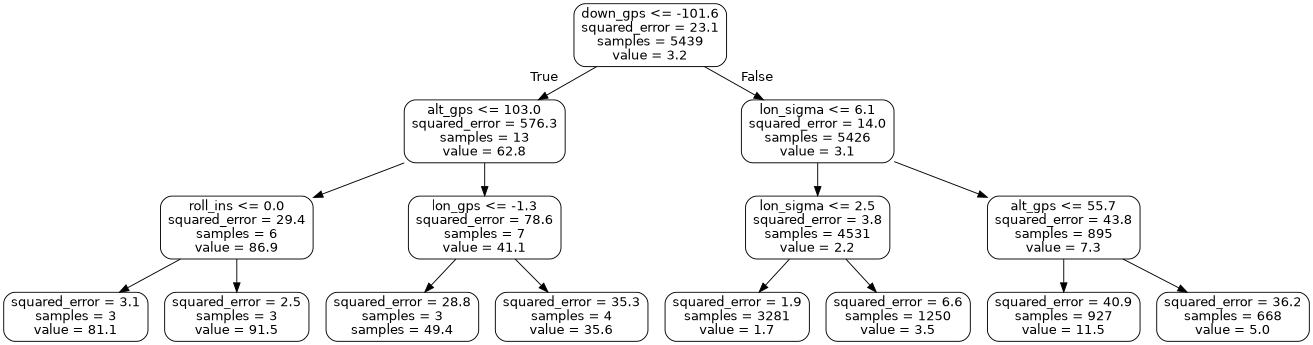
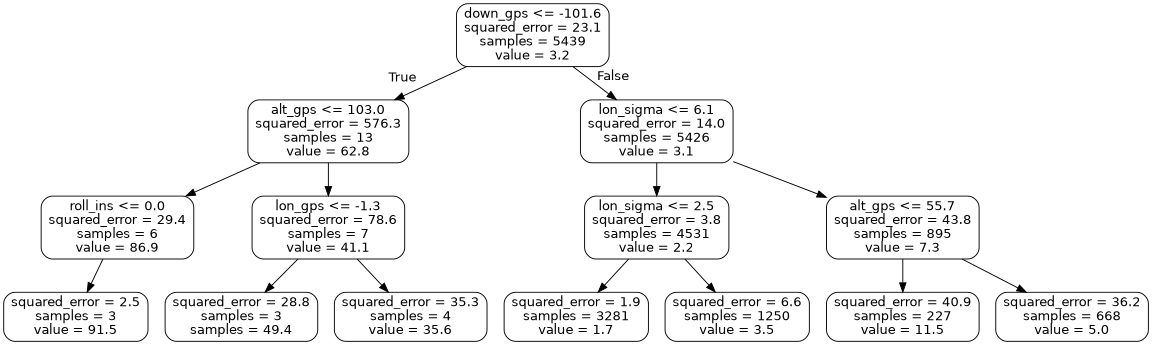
node "squared_error = 3.1 samples = 3 value = 81.1": removed
node "squared_error = 40.9 samples = 927 value = 11.5": label "squared_error = 40.9 samples = 927 value = 11.5" -> "squared_error = 40.9 samples = 227 value = 11.5"
